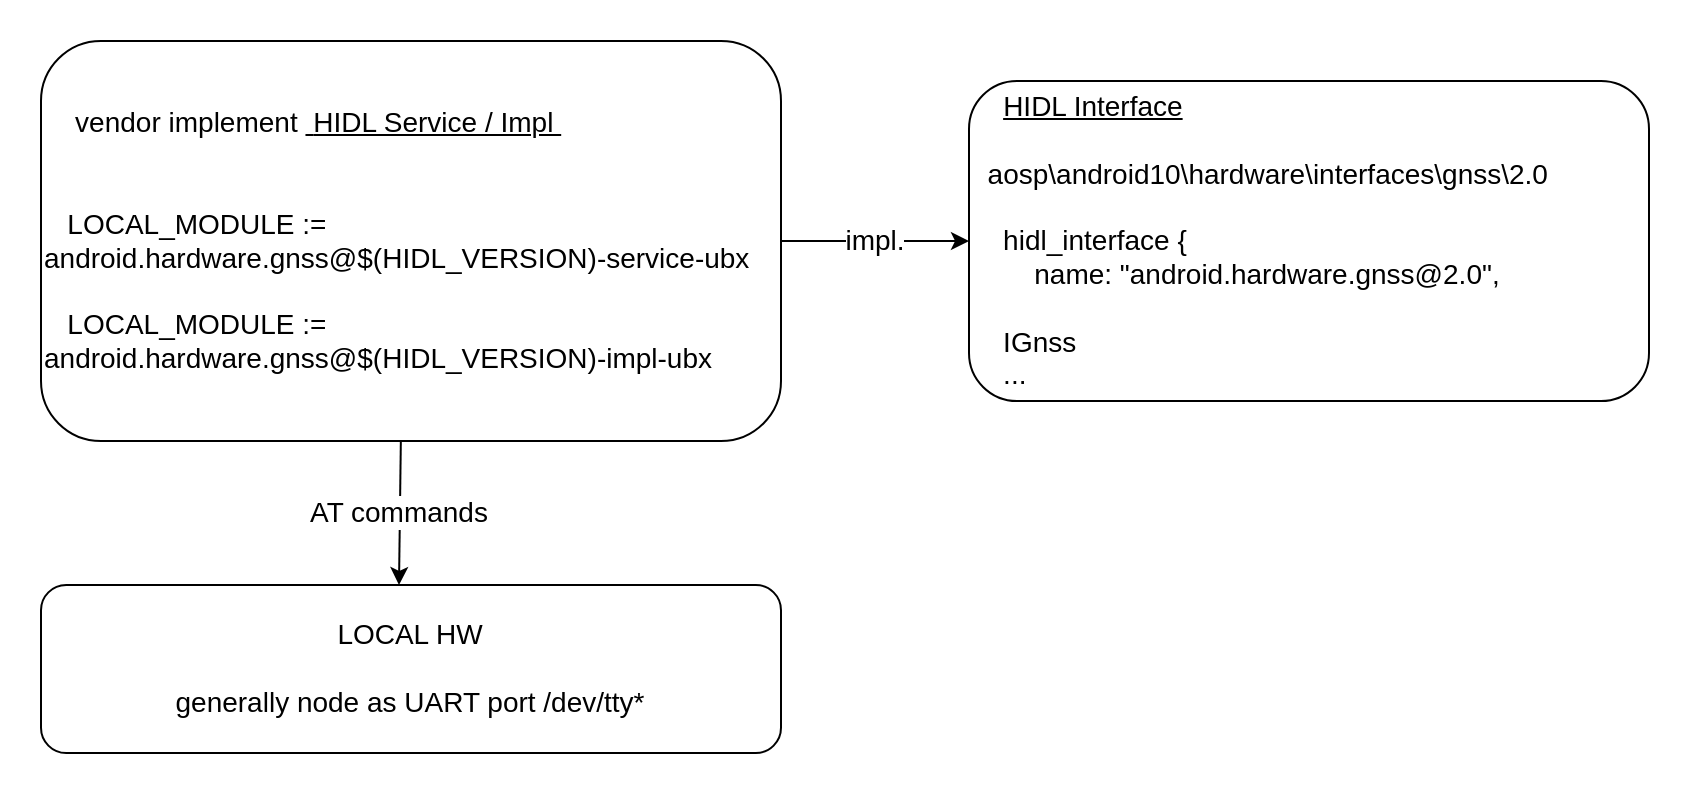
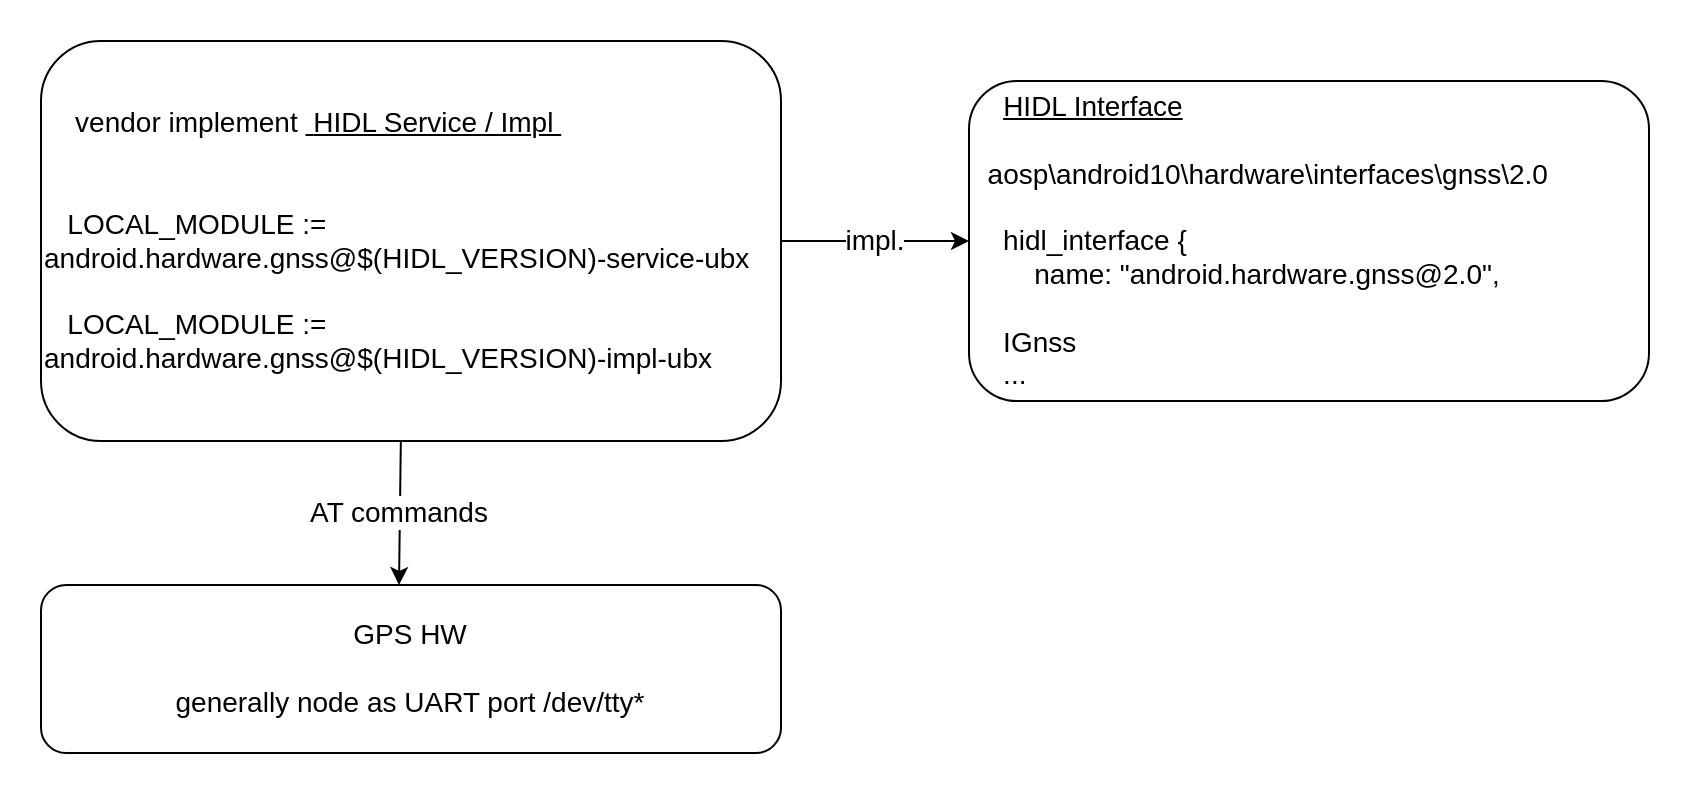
node "LOCAL HW generally node as UART port /dev/tty*": label "LOCAL HW generally node as UART port /dev/tty*" -> "GPS HW generally node as UART port /dev/tty*"
